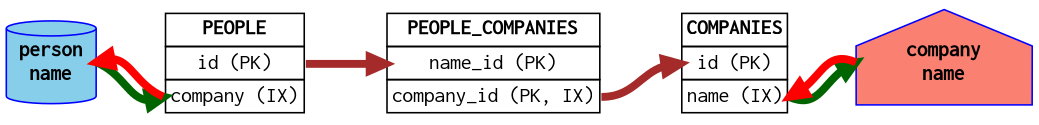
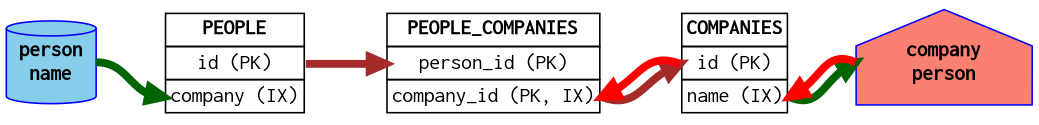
node "PEOPLE_COMPANIES": text "name_id (PK)" -> "person_id (PK)"
node "company name": label "company name" -> "company person"
edge "COMPANIES" -> "PEOPLE_COMPANIES": added
edge "PEOPLE" -> "person name": removed
